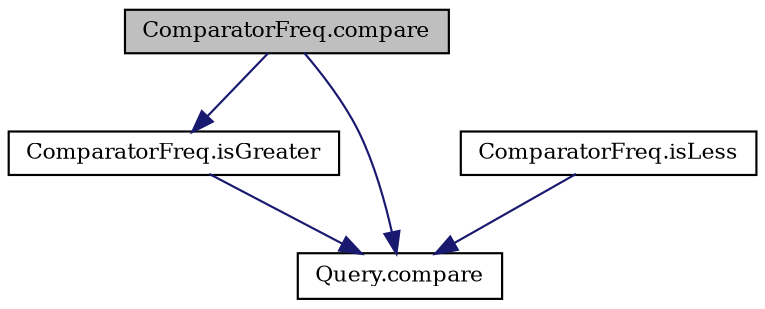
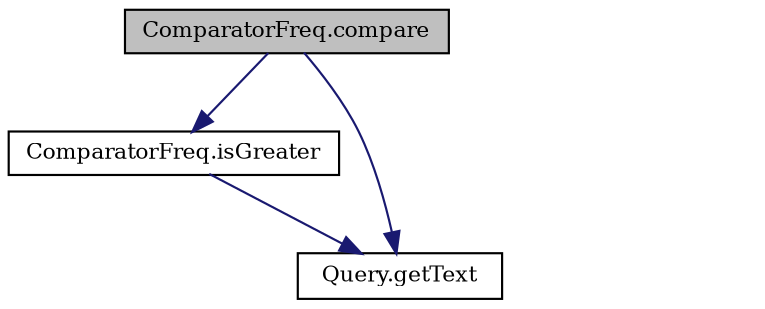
node "ComparatorFreq.isLess": removed
node "Query.compare": label "Query.compare" -> "Query.getText"
